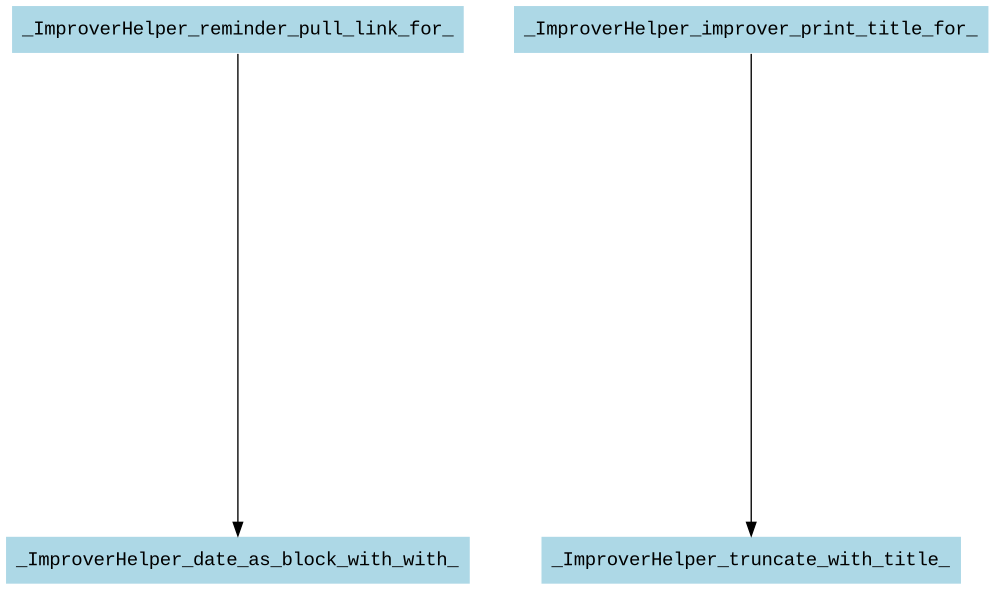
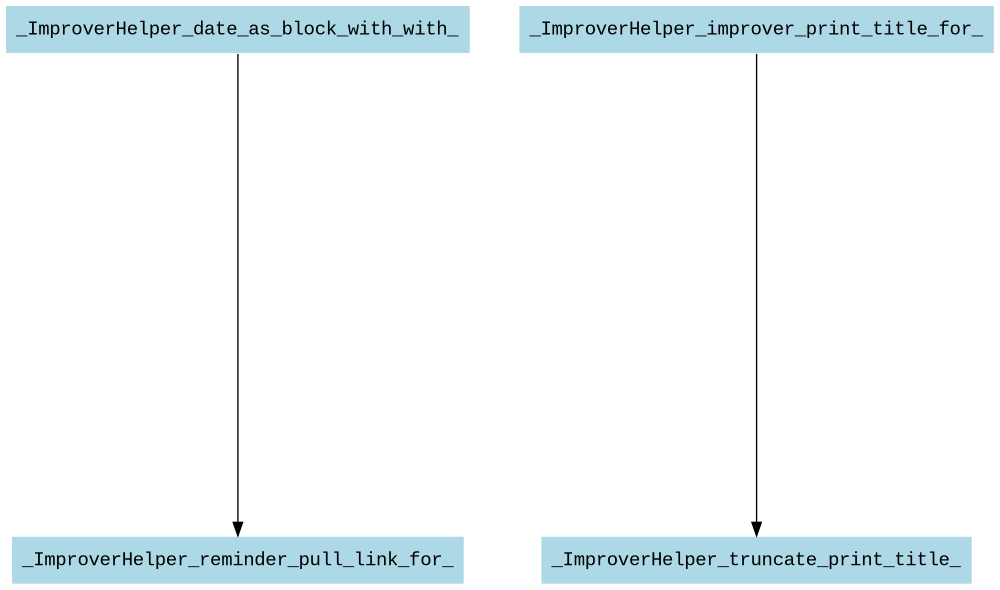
edge "_ImproverHelper_reminder_pull_link_for_" -> "_ImproverHelper_date_as_block_with_with_": reversed
node "_ImproverHelper_truncate_with_title_": label "_ImproverHelper_truncate_with_title_" -> "_ImproverHelper_truncate_print_title_"
